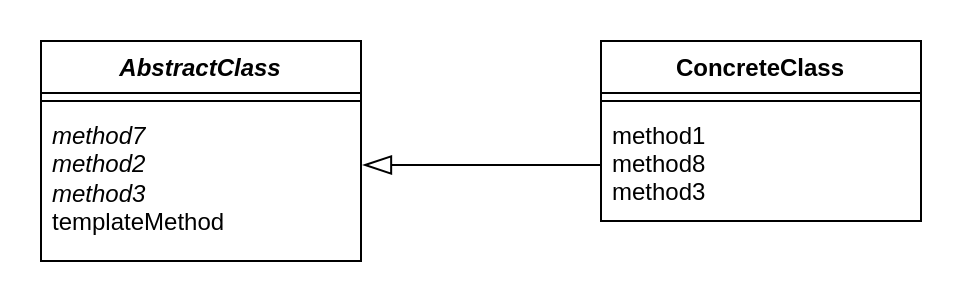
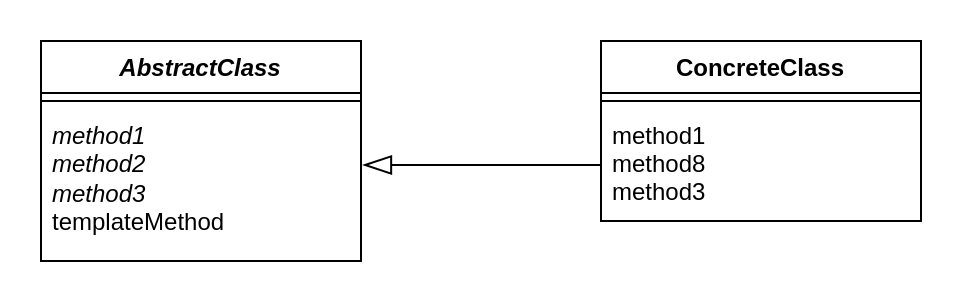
node "method7 method2 method3 templateMethod": label "method7 method2 method3 templateMethod" -> "method1 method2 method3 templateMethod"
